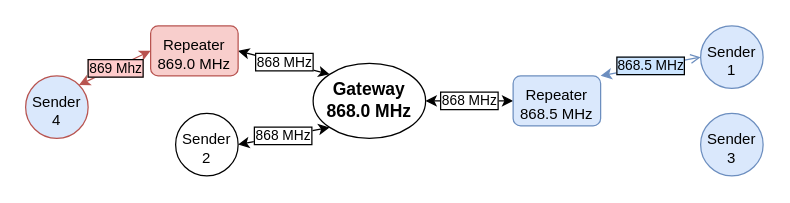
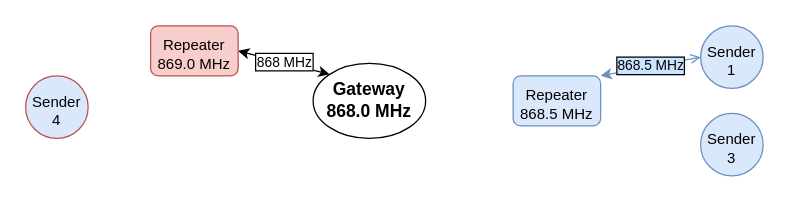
edge "Repeater 869.0 MHz" -- "Sender 4": removed, label "869 Mhz"
edge "Gateway 868.0 MHz" -- "Repeater 868.5 MHz": removed, label "868 MHz"
edge "Gateway 868.0 MHz" -- "Sender 2": removed, label "868 MHz"
node "Sender 2": removed
